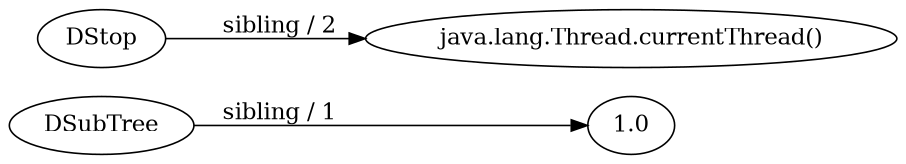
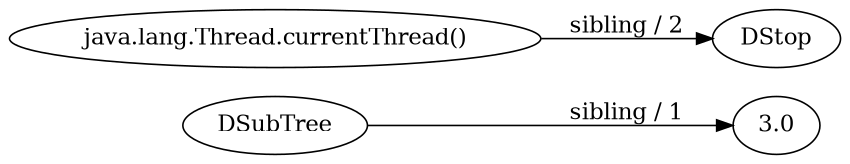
edge "DStop" -> "java.lang.Thread.currentThread()": reversed
node "1.0": label "1.0" -> "3.0"
